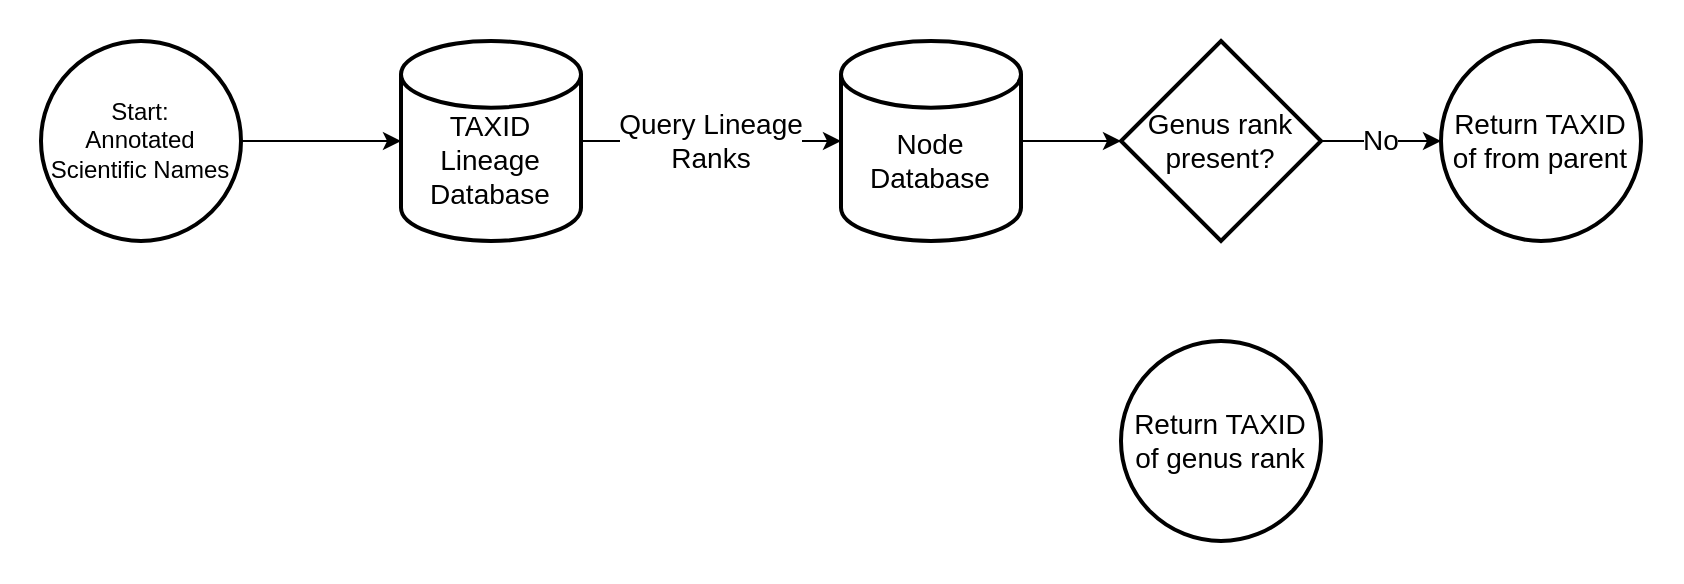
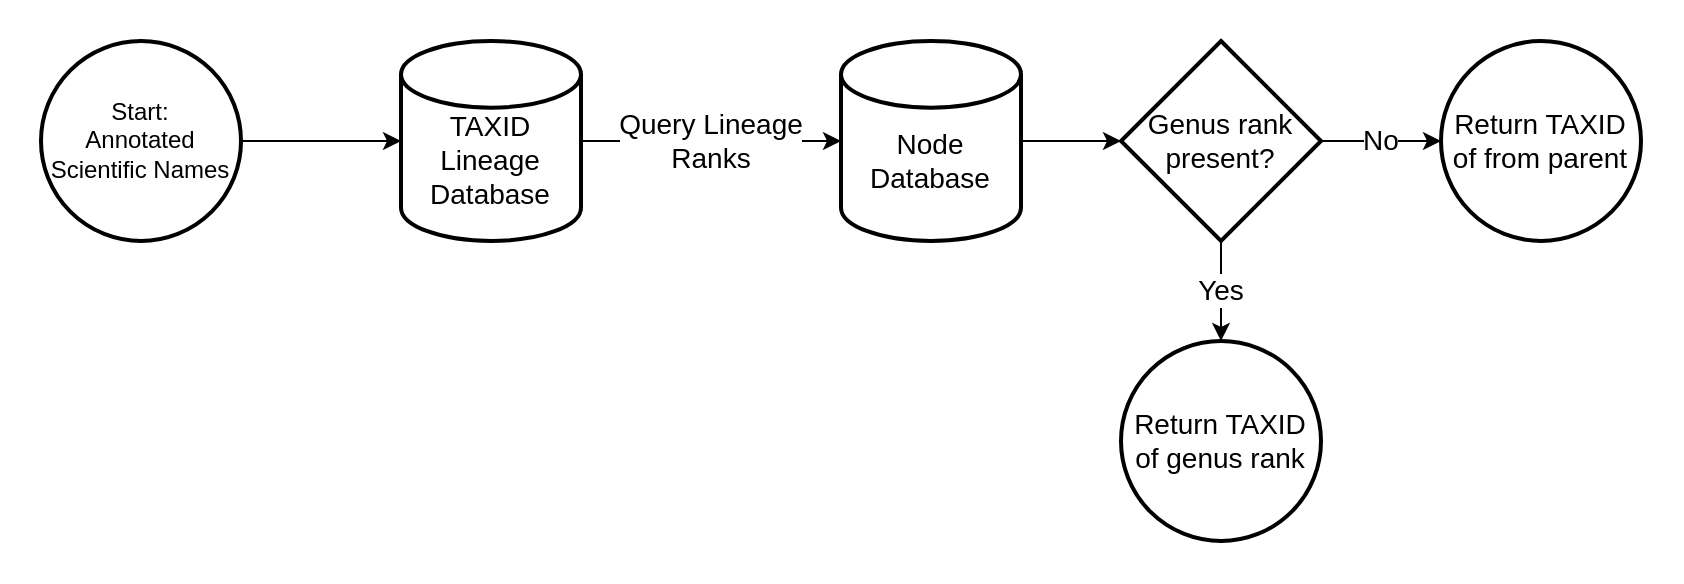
edge "Genus rank present?" -> "Return TAXID of genus rank": added, label "Yes"
